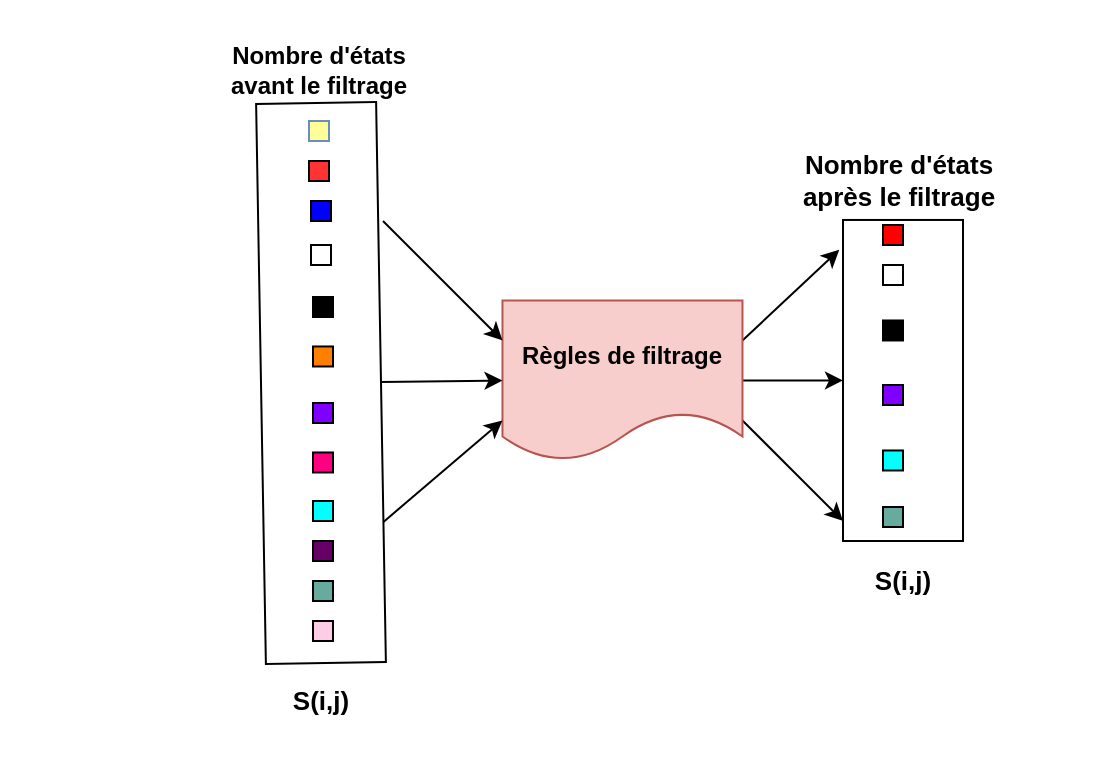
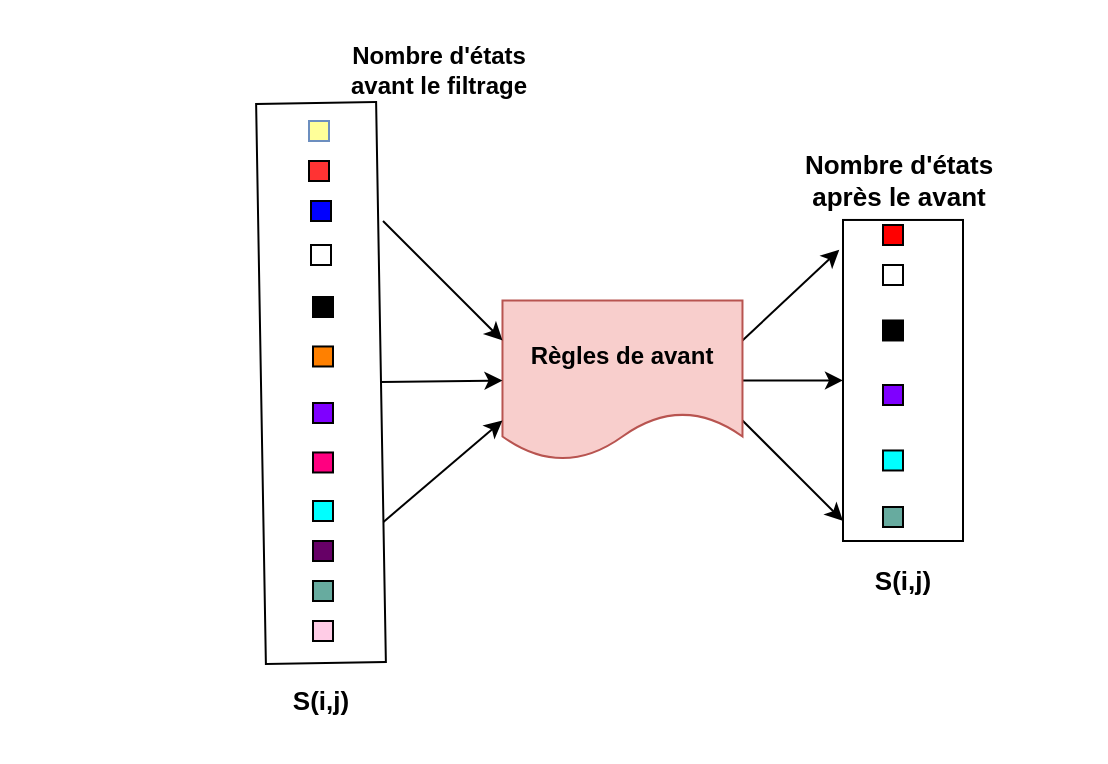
node "Nombre d'états avant le filtrage": moved (319, 71) -> (439, 71)
node "Nombre d'états après le filtrage": label "Nombre d'états après le filtrage" -> "Nombre d'états après le avant"
node "Règles de filtrage": label "Règles de filtrage" -> "Règles de avant"
